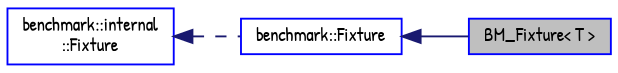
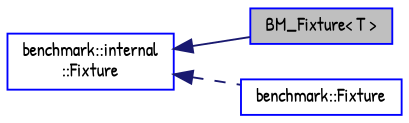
edge "BM_Fixture< T >" -> "benchmark::Fixture": now "BM_Fixture< T >" -> "benchmark::internal ::Fixture"
